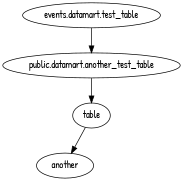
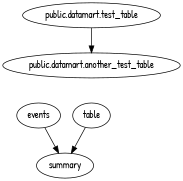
node "events.datamart.test_table": label "events.datamart.test_table" -> "public.datamart.test_table"
edge "public.datamart.another_test_table" -> "table": removed
node "events": added
node "another": label "another" -> "summary"
